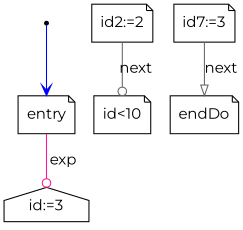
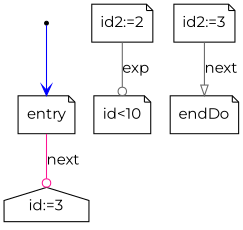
node "id7:=3": label "id7:=3" -> "id2:=3"
edge "id2:=2" -> "id<10": label "next" -> "exp"
edge "entry" -> "id:=3": label "exp" -> "next"
